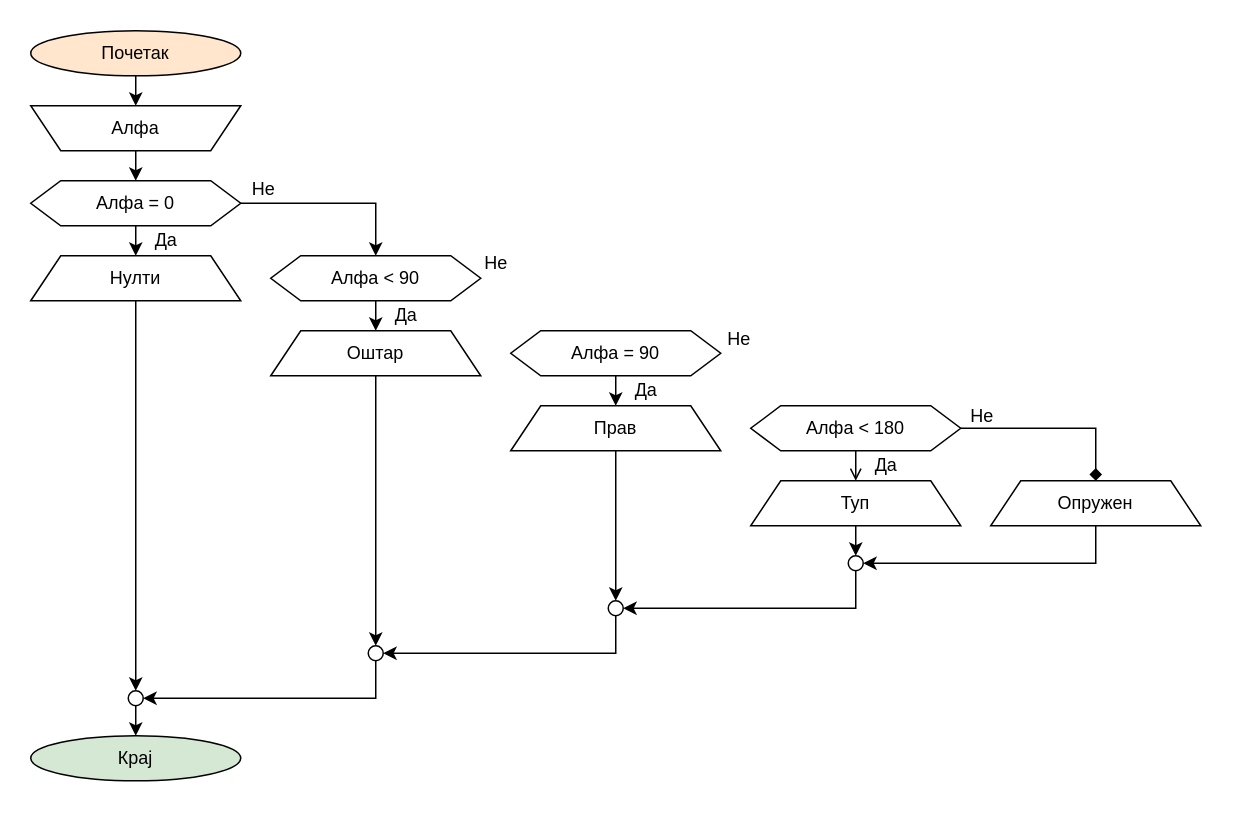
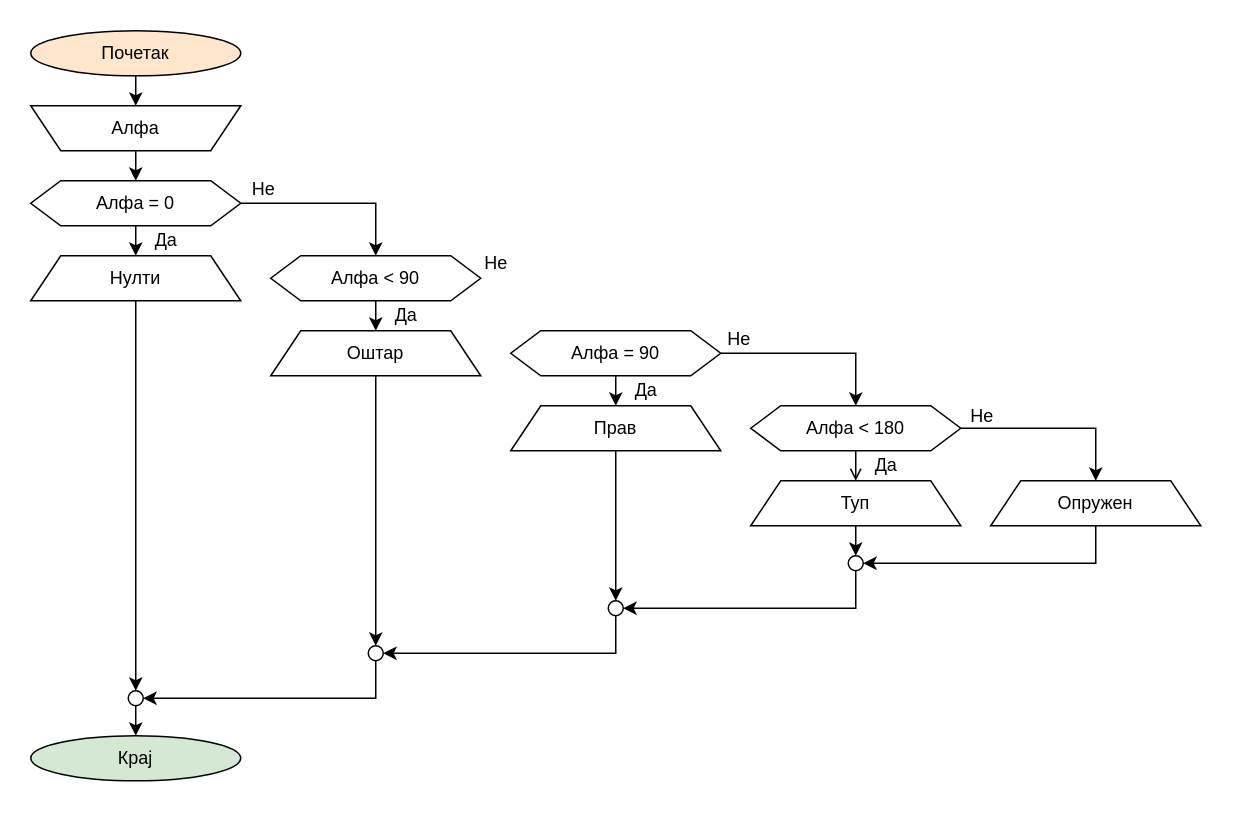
edge "Алфа = 90" -> "Алфа < 180": added
edge "Алфа < 180" -> "Опружен": arrowhead diamond -> classic
